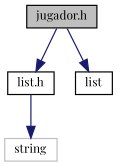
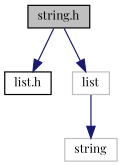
node "jugador.h": label "jugador.h" -> "string.h"
node "list": color black -> grey75
edge "list.h" -> "string": now "list" -> "string"
